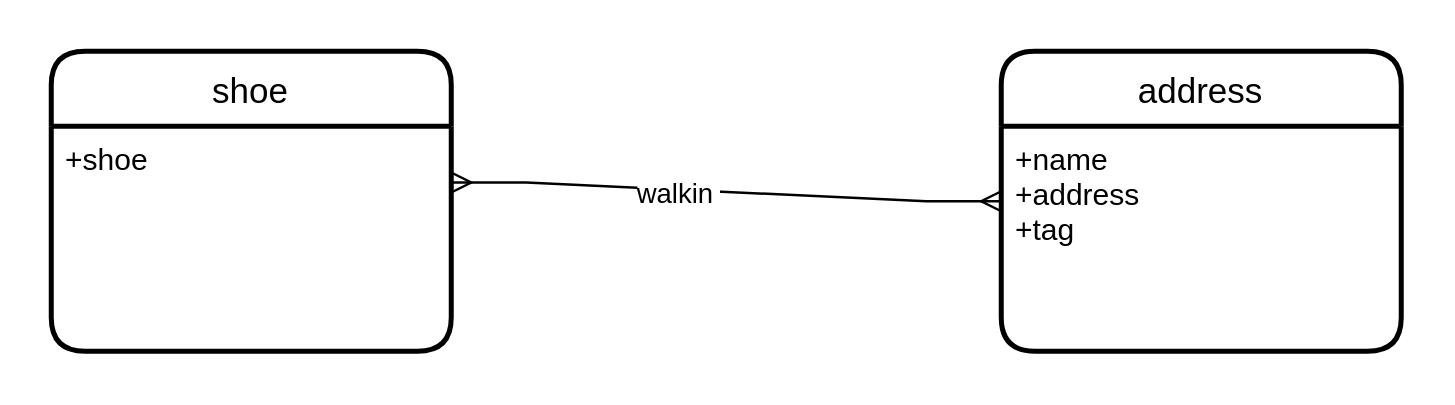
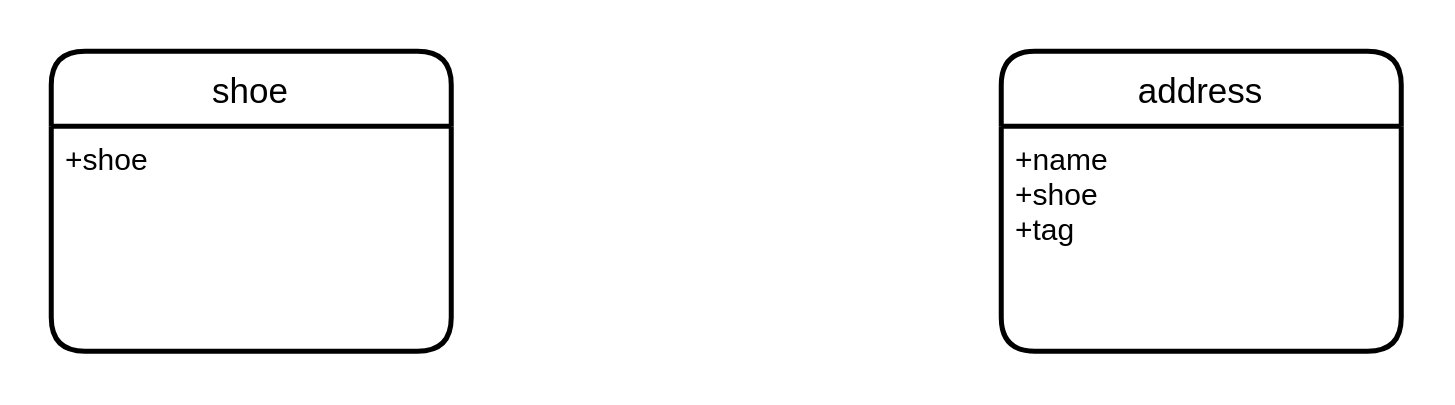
node "+name +address +tag": label "+name +address +tag" -> "+name +shoe +tag"
edge "address" -- "+shoe": removed, label "walkin"
